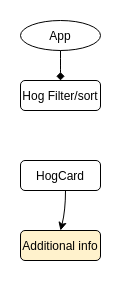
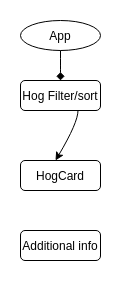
edge "Hog Filter/sort" -> "HogCard": added
edge "HogCard" -> "Additional info": removed
node "Additional info": fillcolor #fff2cc -> #ffffff
